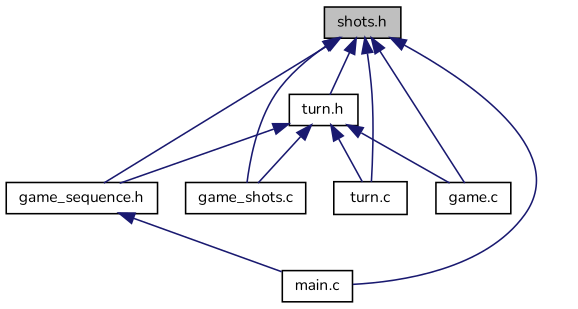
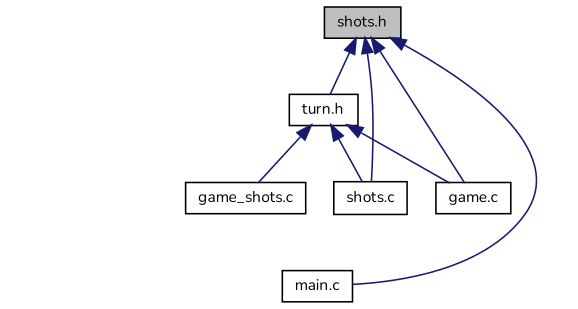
edge "game_shots.c" -> "shots.h": removed
node "game_sequence.h": removed
node "turn.c": label "turn.c" -> "shots.c"
